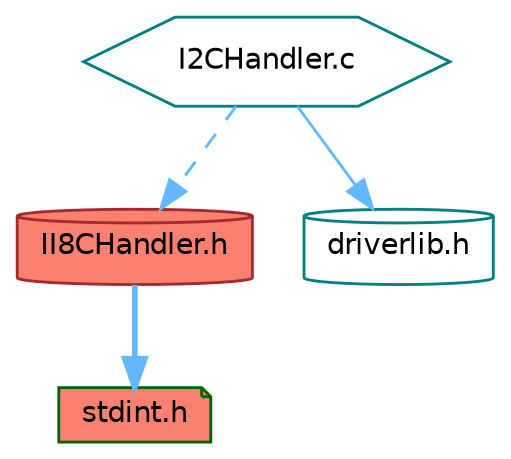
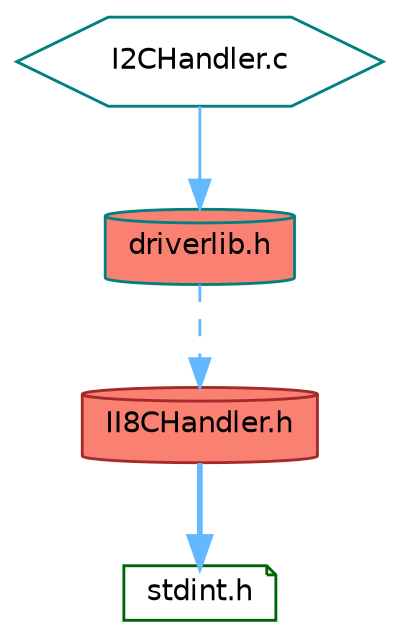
edge "I2CHandler.c" -> "II8CHandler.h": now "driverlib.h" -> "II8CHandler.h"
node "driverlib.h": fillcolor white -> salmon
node "stdint.h": fillcolor salmon -> white
